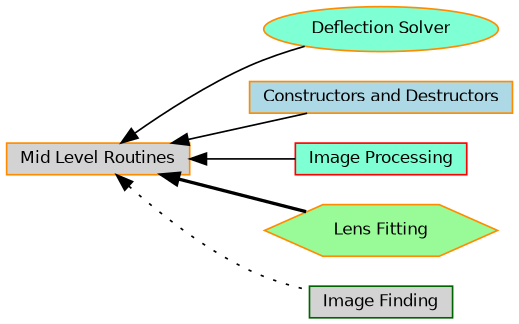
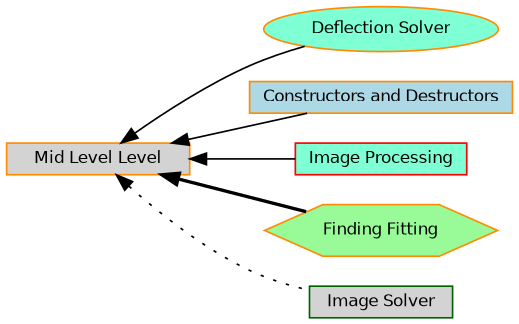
node "Mid Level Routines": label "Mid Level Routines" -> "Mid Level Level"
node "Lens Fitting": label "Lens Fitting" -> "Finding Fitting"
node "Image Finding": label "Image Finding" -> "Image Solver"
